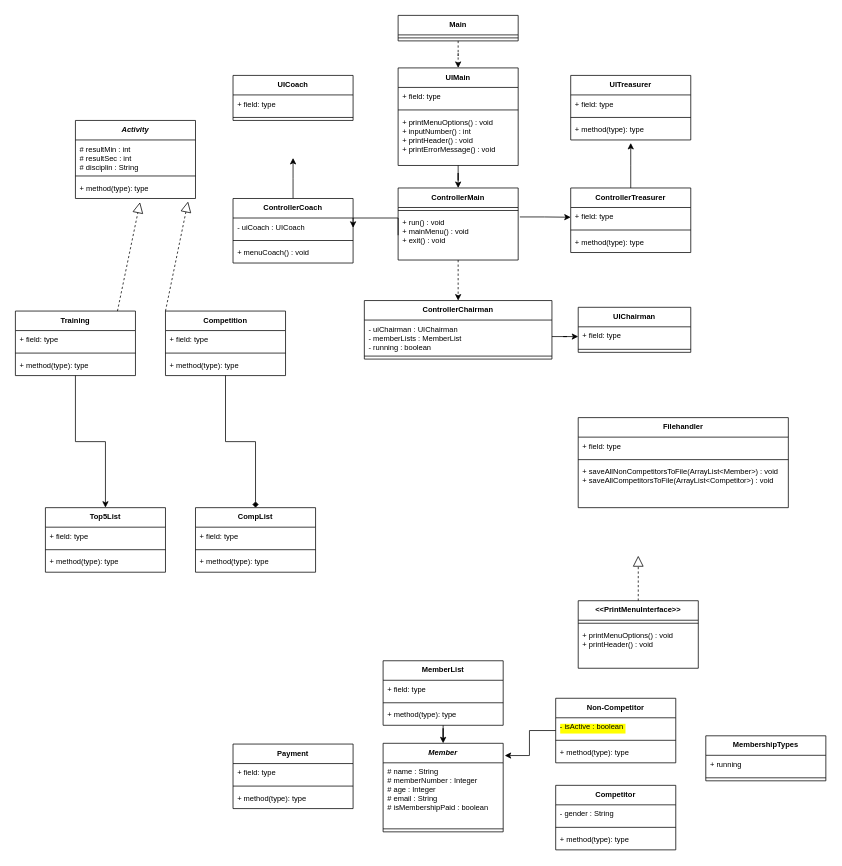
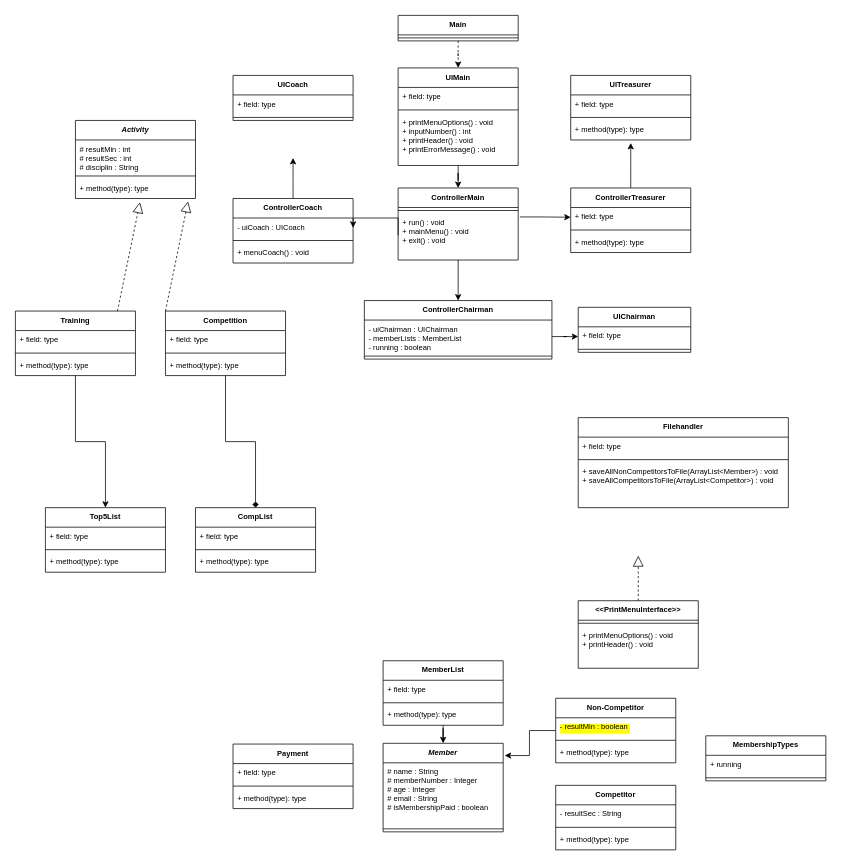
edge "ControllerMain" -> "ControllerChairman": style dashed -> solid
node "- isActive : boolean": label "- isActive : boolean" -> "- resultMin : boolean"
node "- gender : String": label "- gender : String" -> "- resultSec : String"
